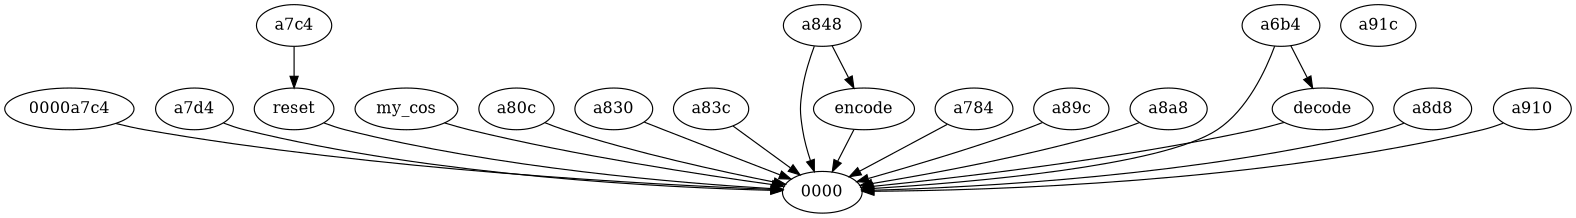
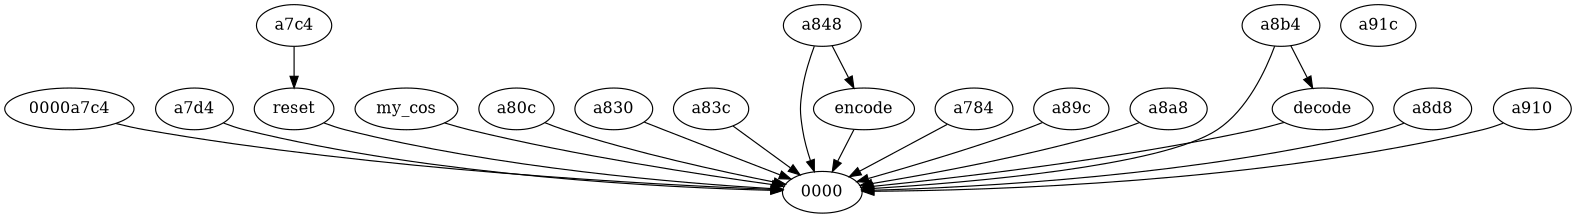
node "a6b4": label "a6b4" -> "a8b4"
